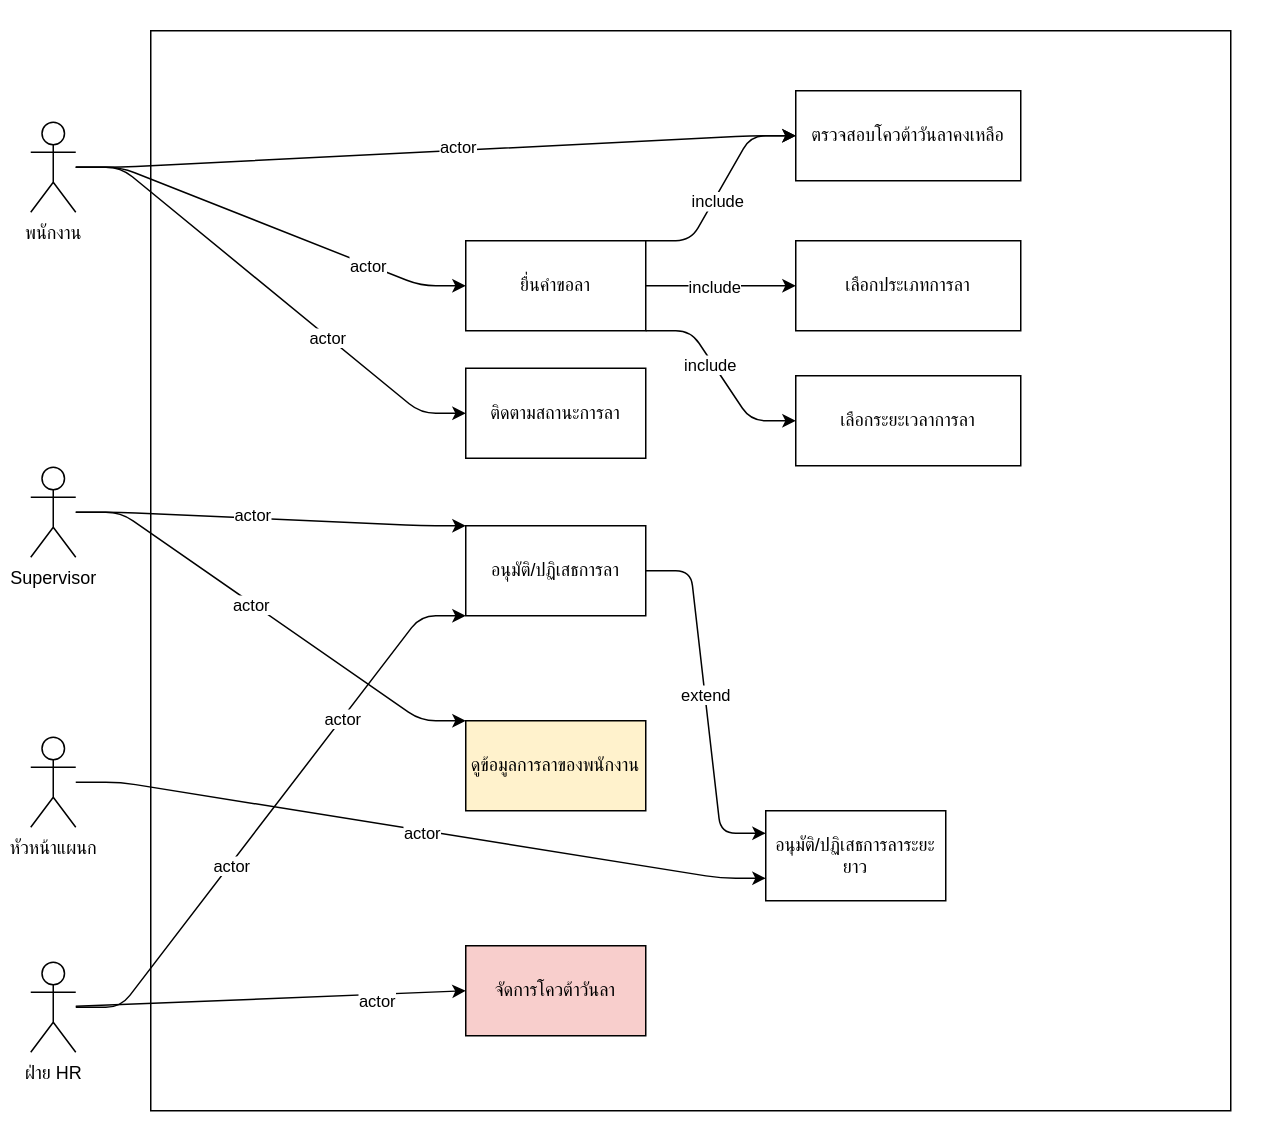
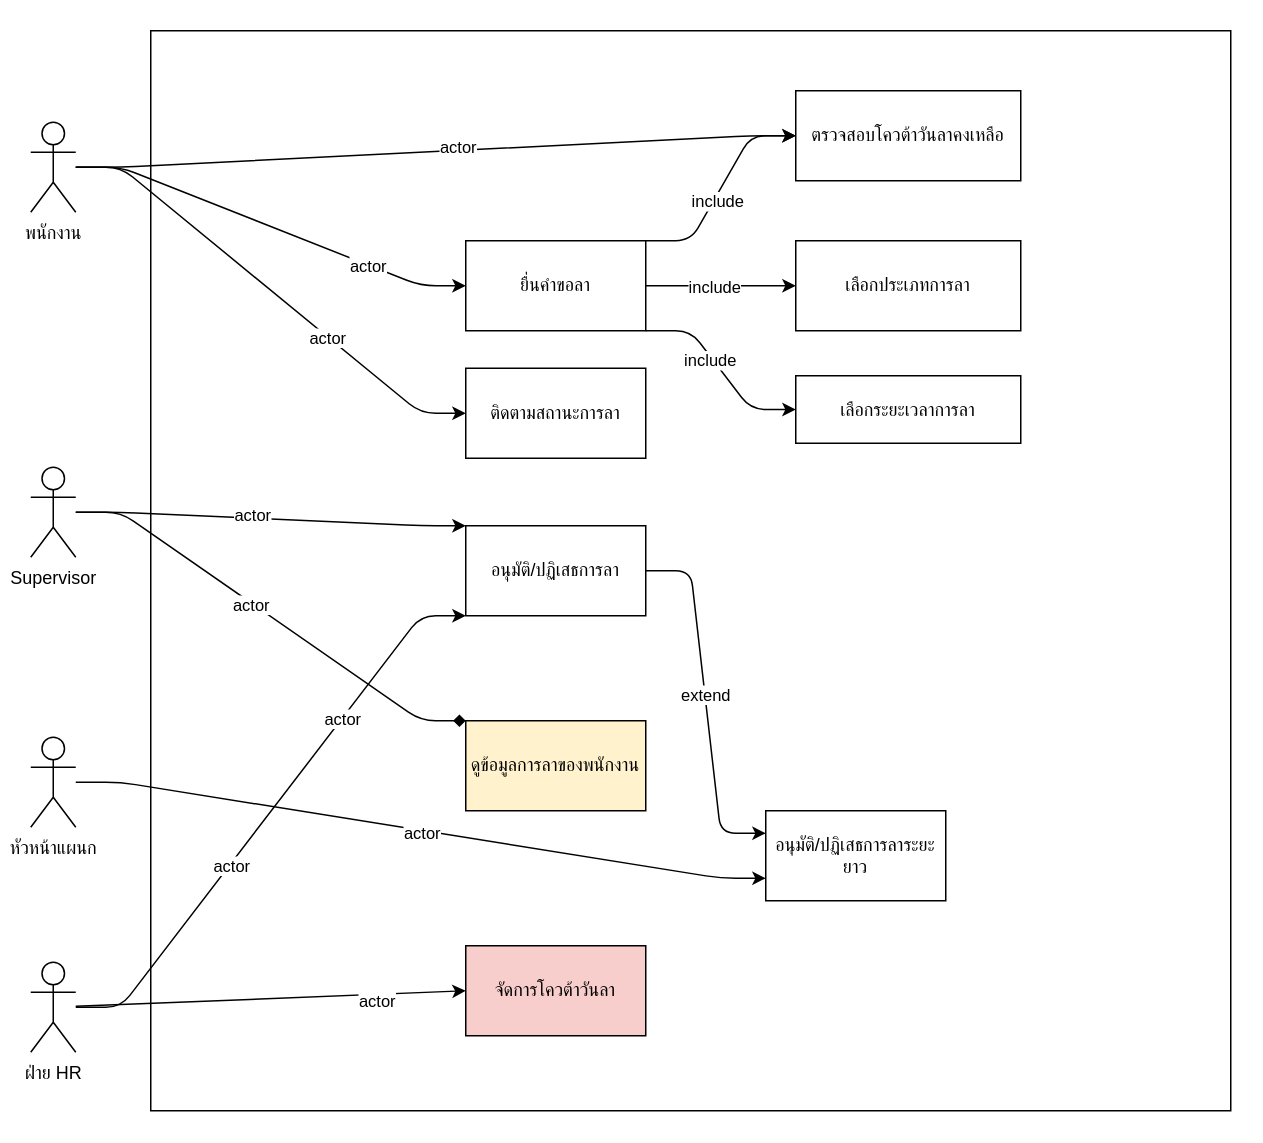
node "เลือกระยะเวลาการลา": size 225x90 -> 225x68
edge "Supervisor" -> "ดูข้อมูลการลาของพนักงาน": arrowhead classic -> diamond
